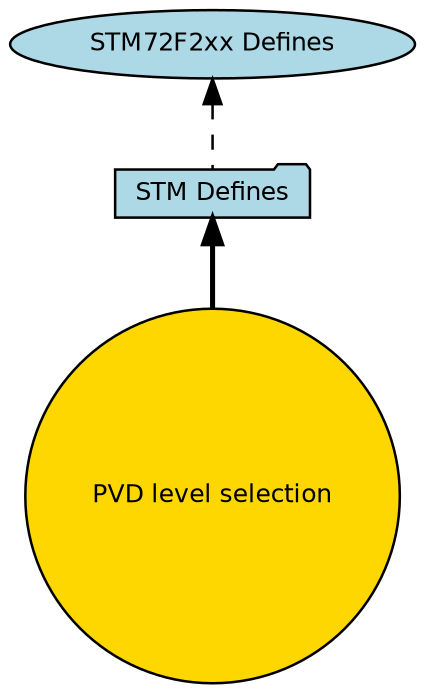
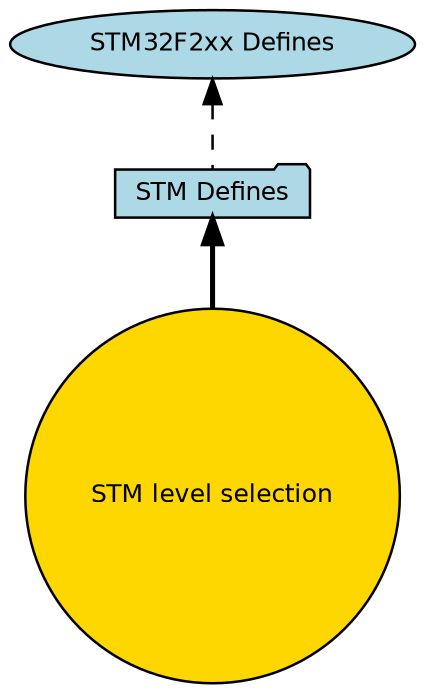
node "STM72F2xx Defines": label "STM72F2xx Defines" -> "STM32F2xx Defines"
node "PVD level selection": label "PVD level selection" -> "STM level selection"
